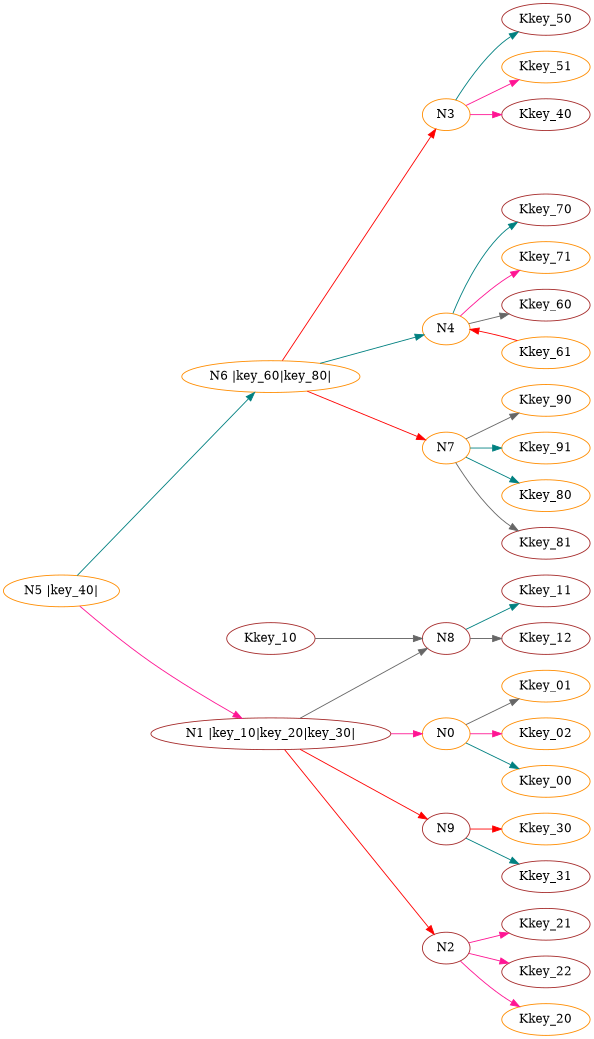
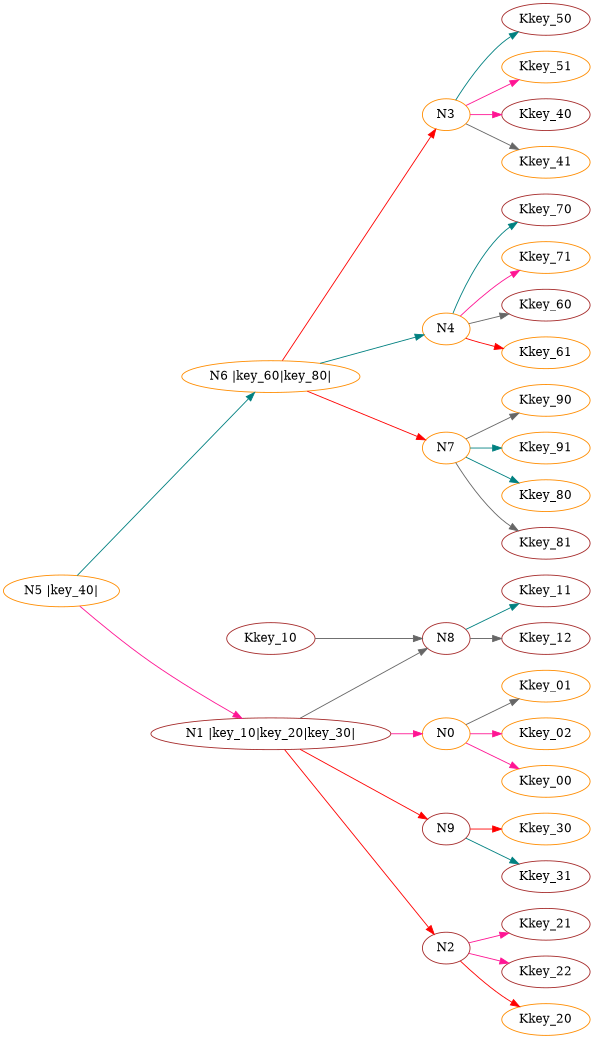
node "Kkey_41": added
edge "Kkey_61" -> "N4": reversed
edge "N0" -> "Kkey_00": color teal -> deeppink
edge "N2" -> "Kkey_20": color deeppink -> red
